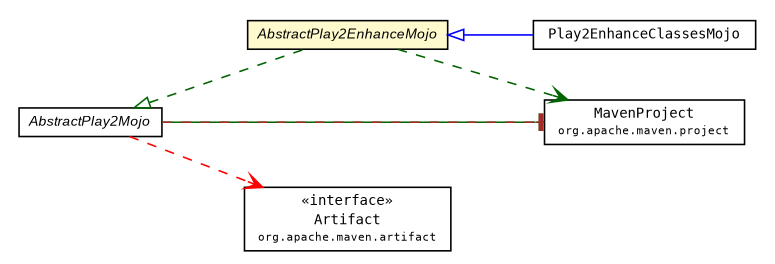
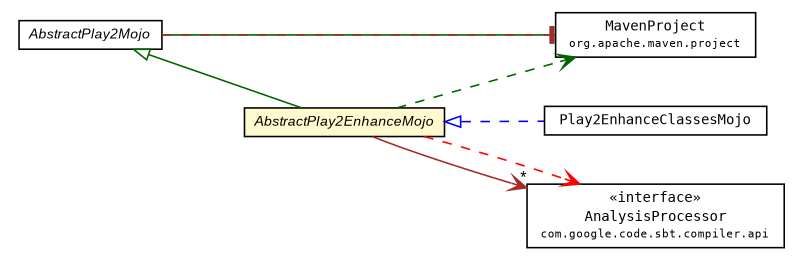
edge "Play2EnhanceClassesMojo" -> "AbstractPlay2EnhanceMojo": style solid -> dashed
edge "AbstractPlay2EnhanceMojo" -> "AbstractPlay2Mojo": style dashed -> solid
node "AnalysisProcessor": added
node "Artifact": removed
